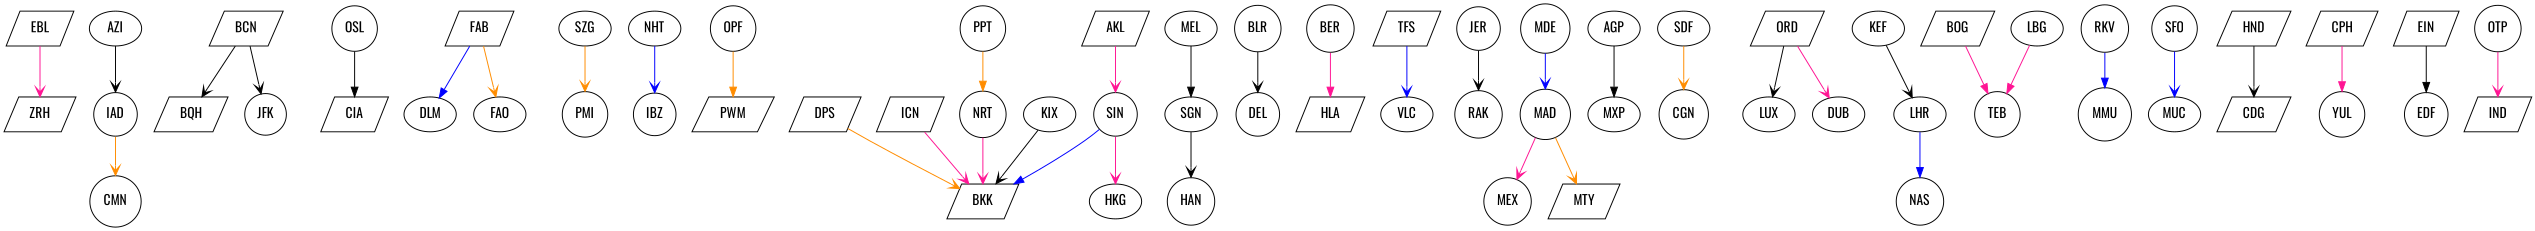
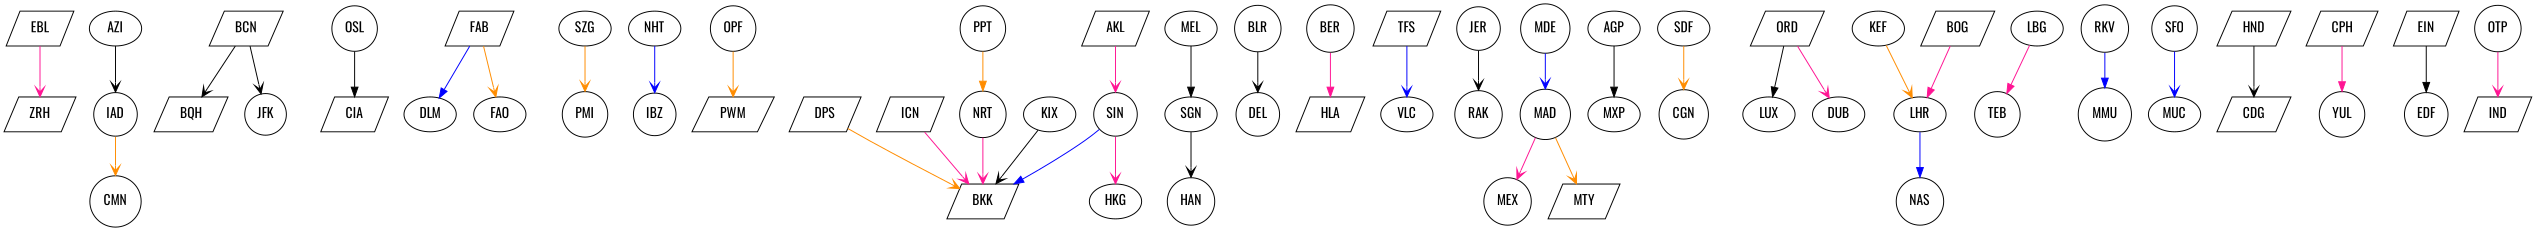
edge "BOG" -> "TEB": now "BOG" -> "LHR"
edge "ORD" -> "LUX": arrowhead vee -> normal
edge "KEF" -> "LHR": color black -> darkorange
edge "OPF" -> "PWM": arrowhead normal -> vee
